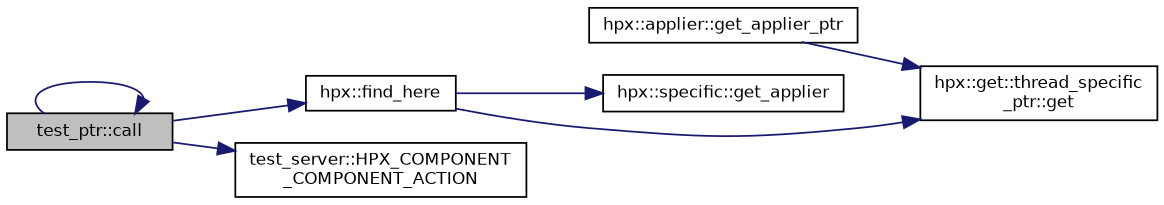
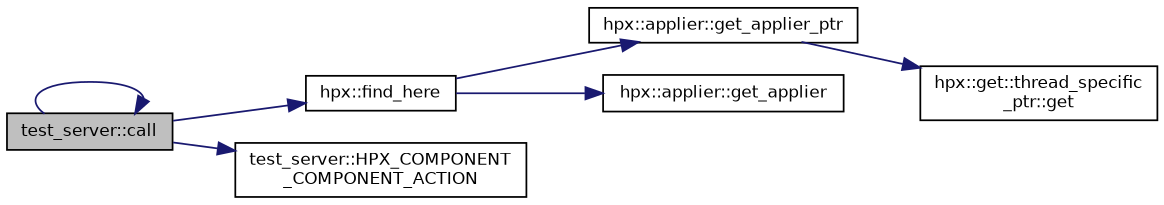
node "hpx::specific::get_applier": label "hpx::specific::get_applier" -> "hpx::applier::get_applier"
node "test_ptr::call": label "test_ptr::call" -> "test_server::call"
edge "hpx::find_here" -> "hpx::get::thread_specific _ptr::get": now "hpx::find_here" -> "hpx::applier::get_applier_ptr"
